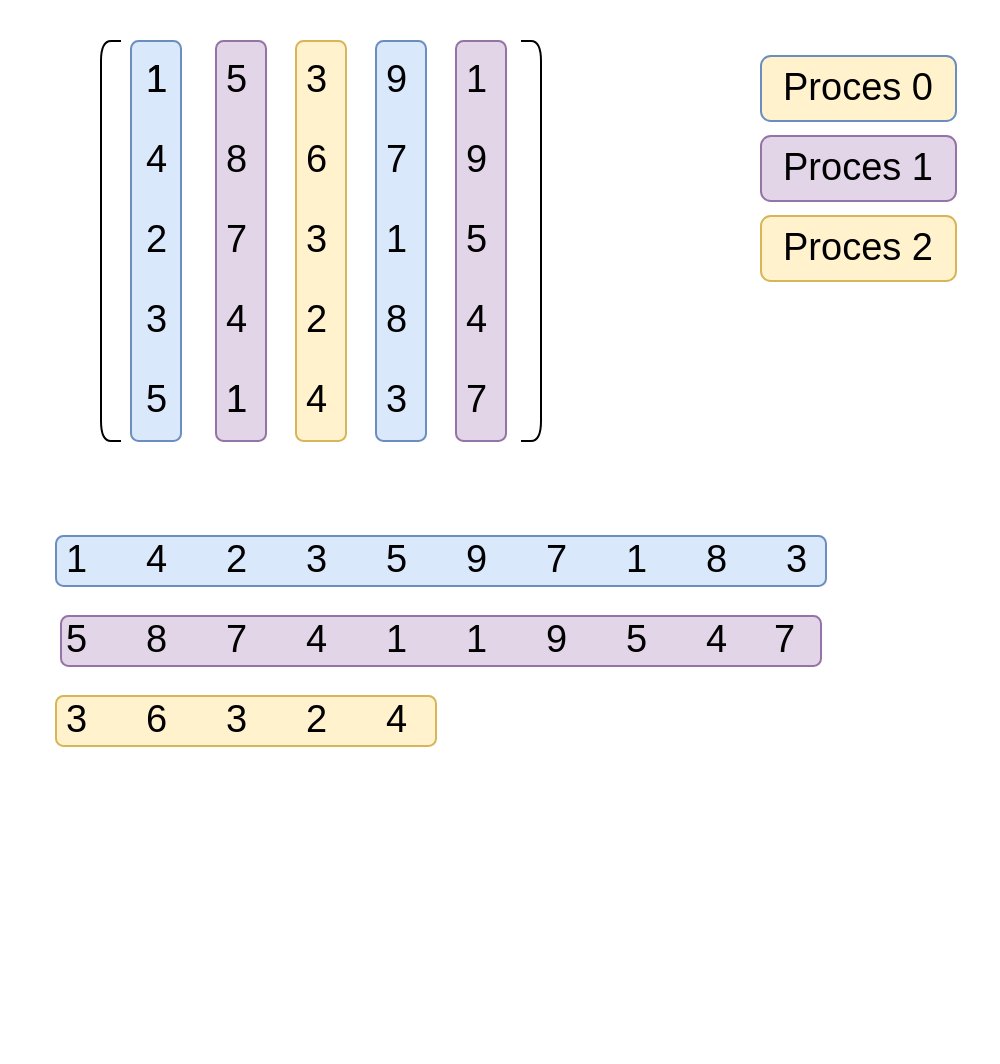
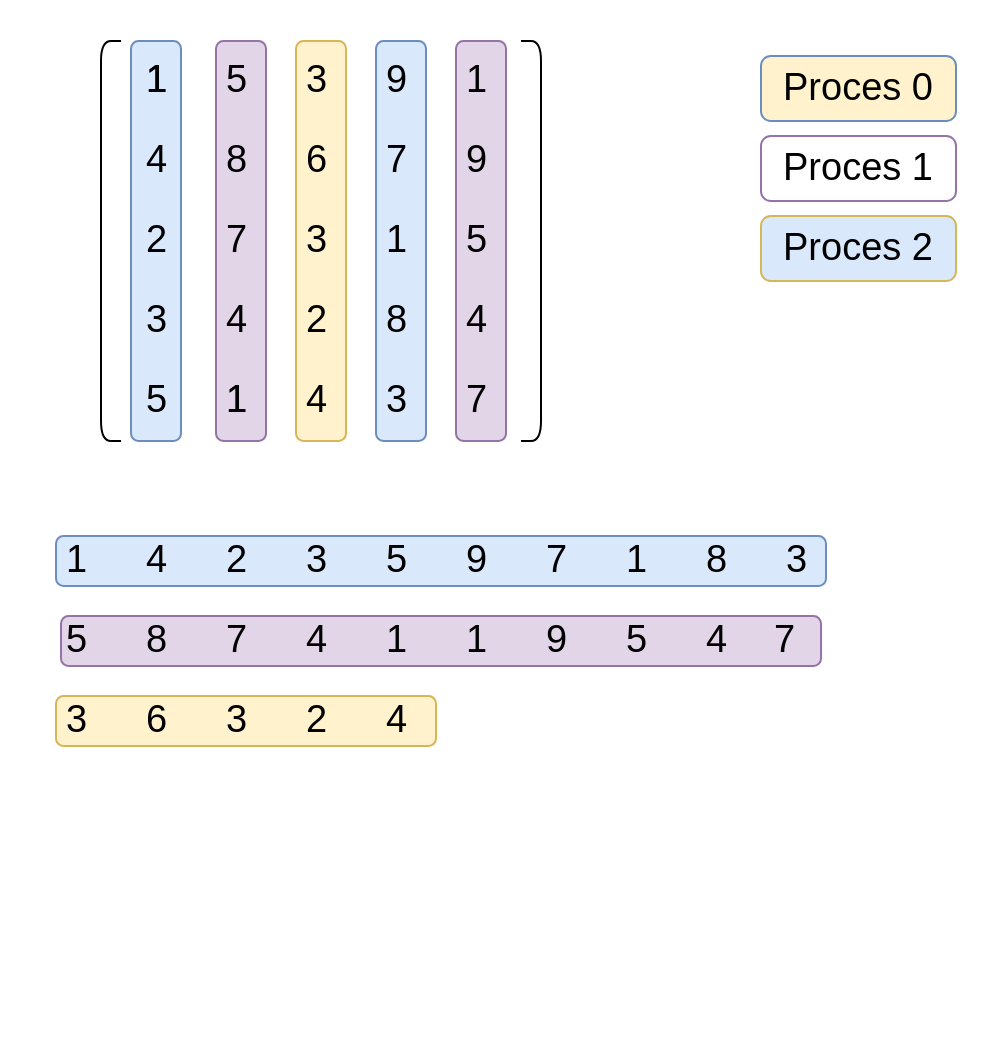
node "Proces 1": fillcolor #e1d5e7 -> #ffffff
node "Proces 2": fillcolor #fff2cc -> #dae8fc
